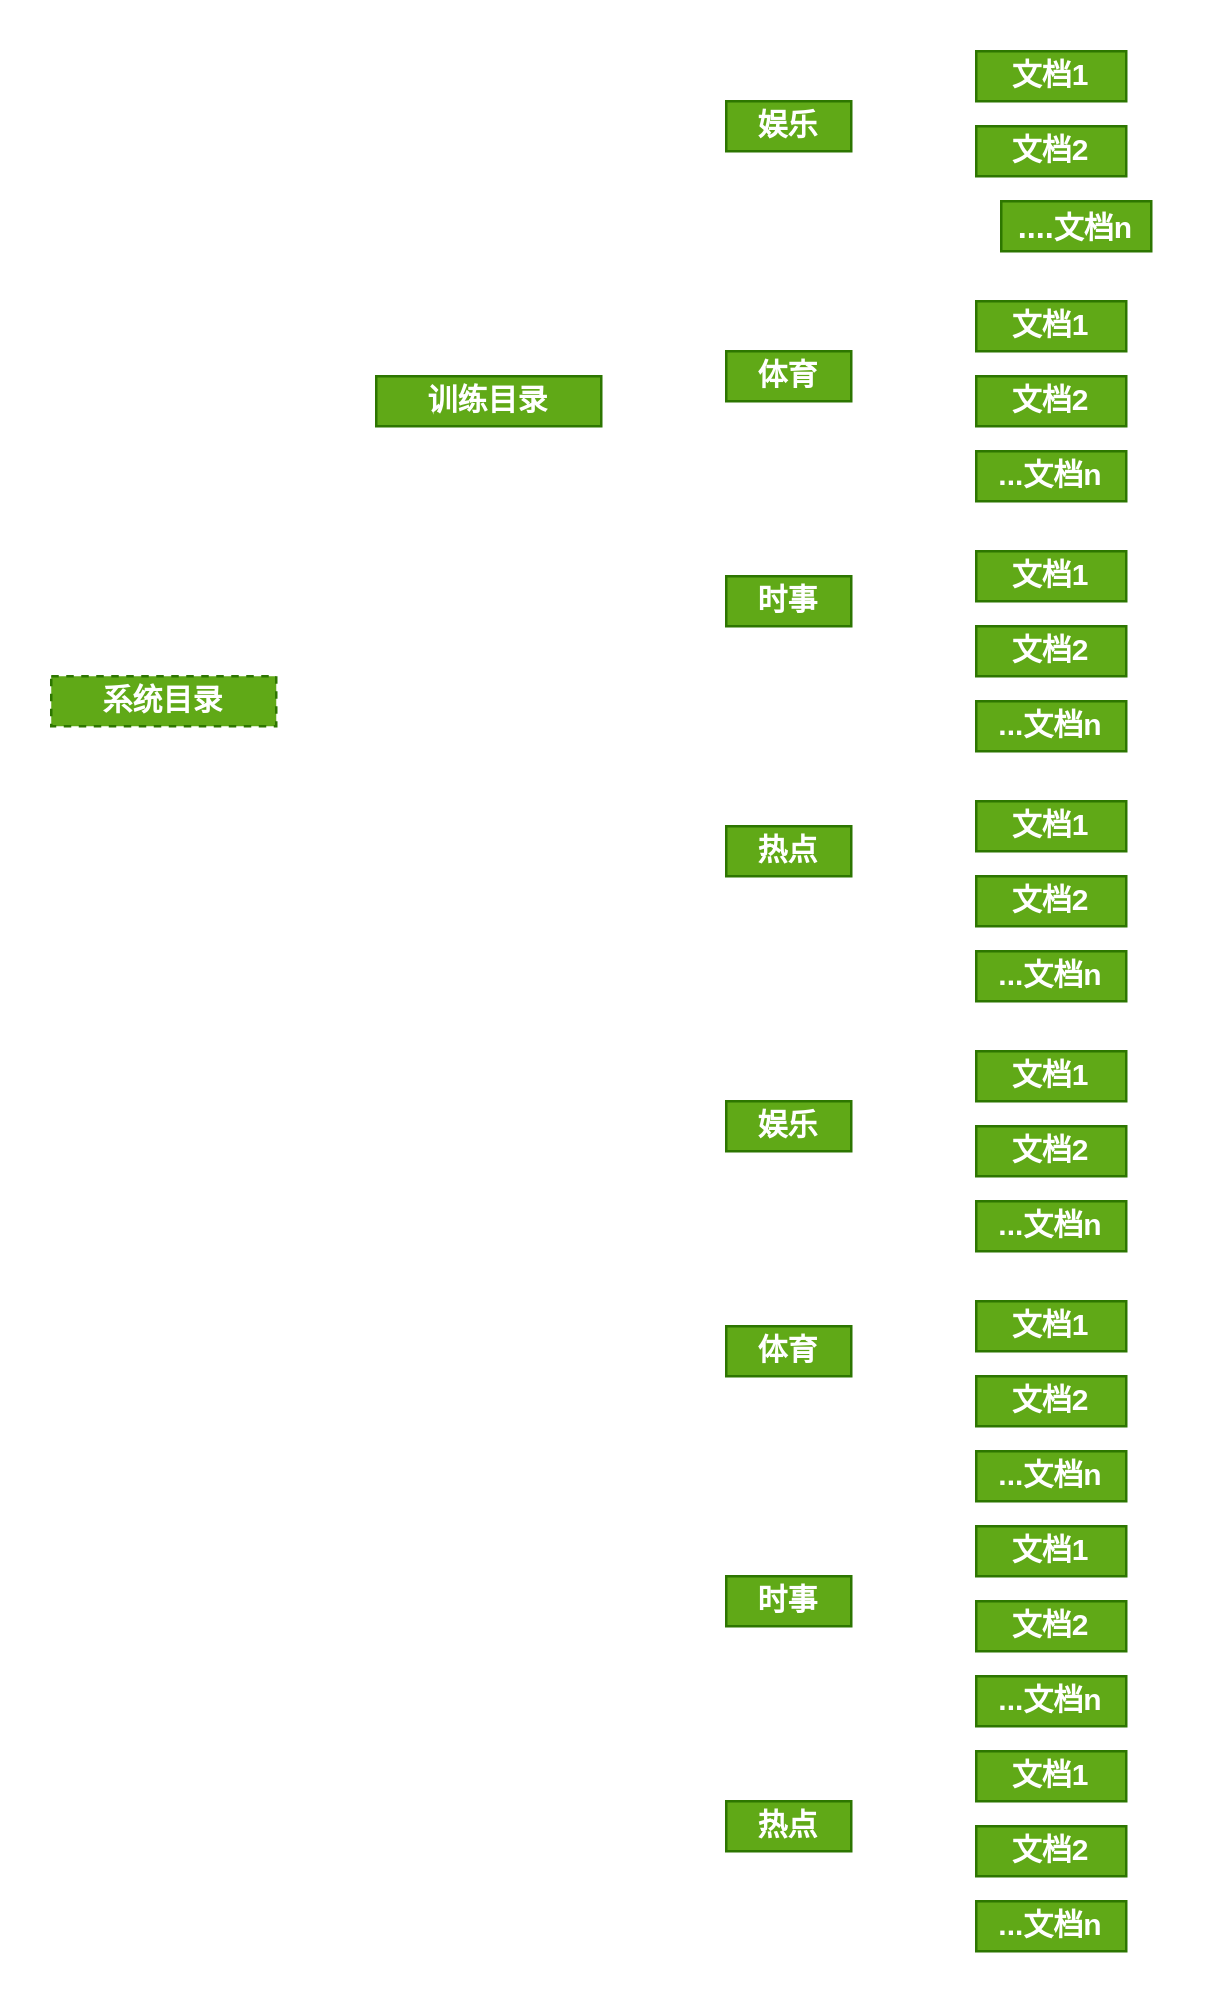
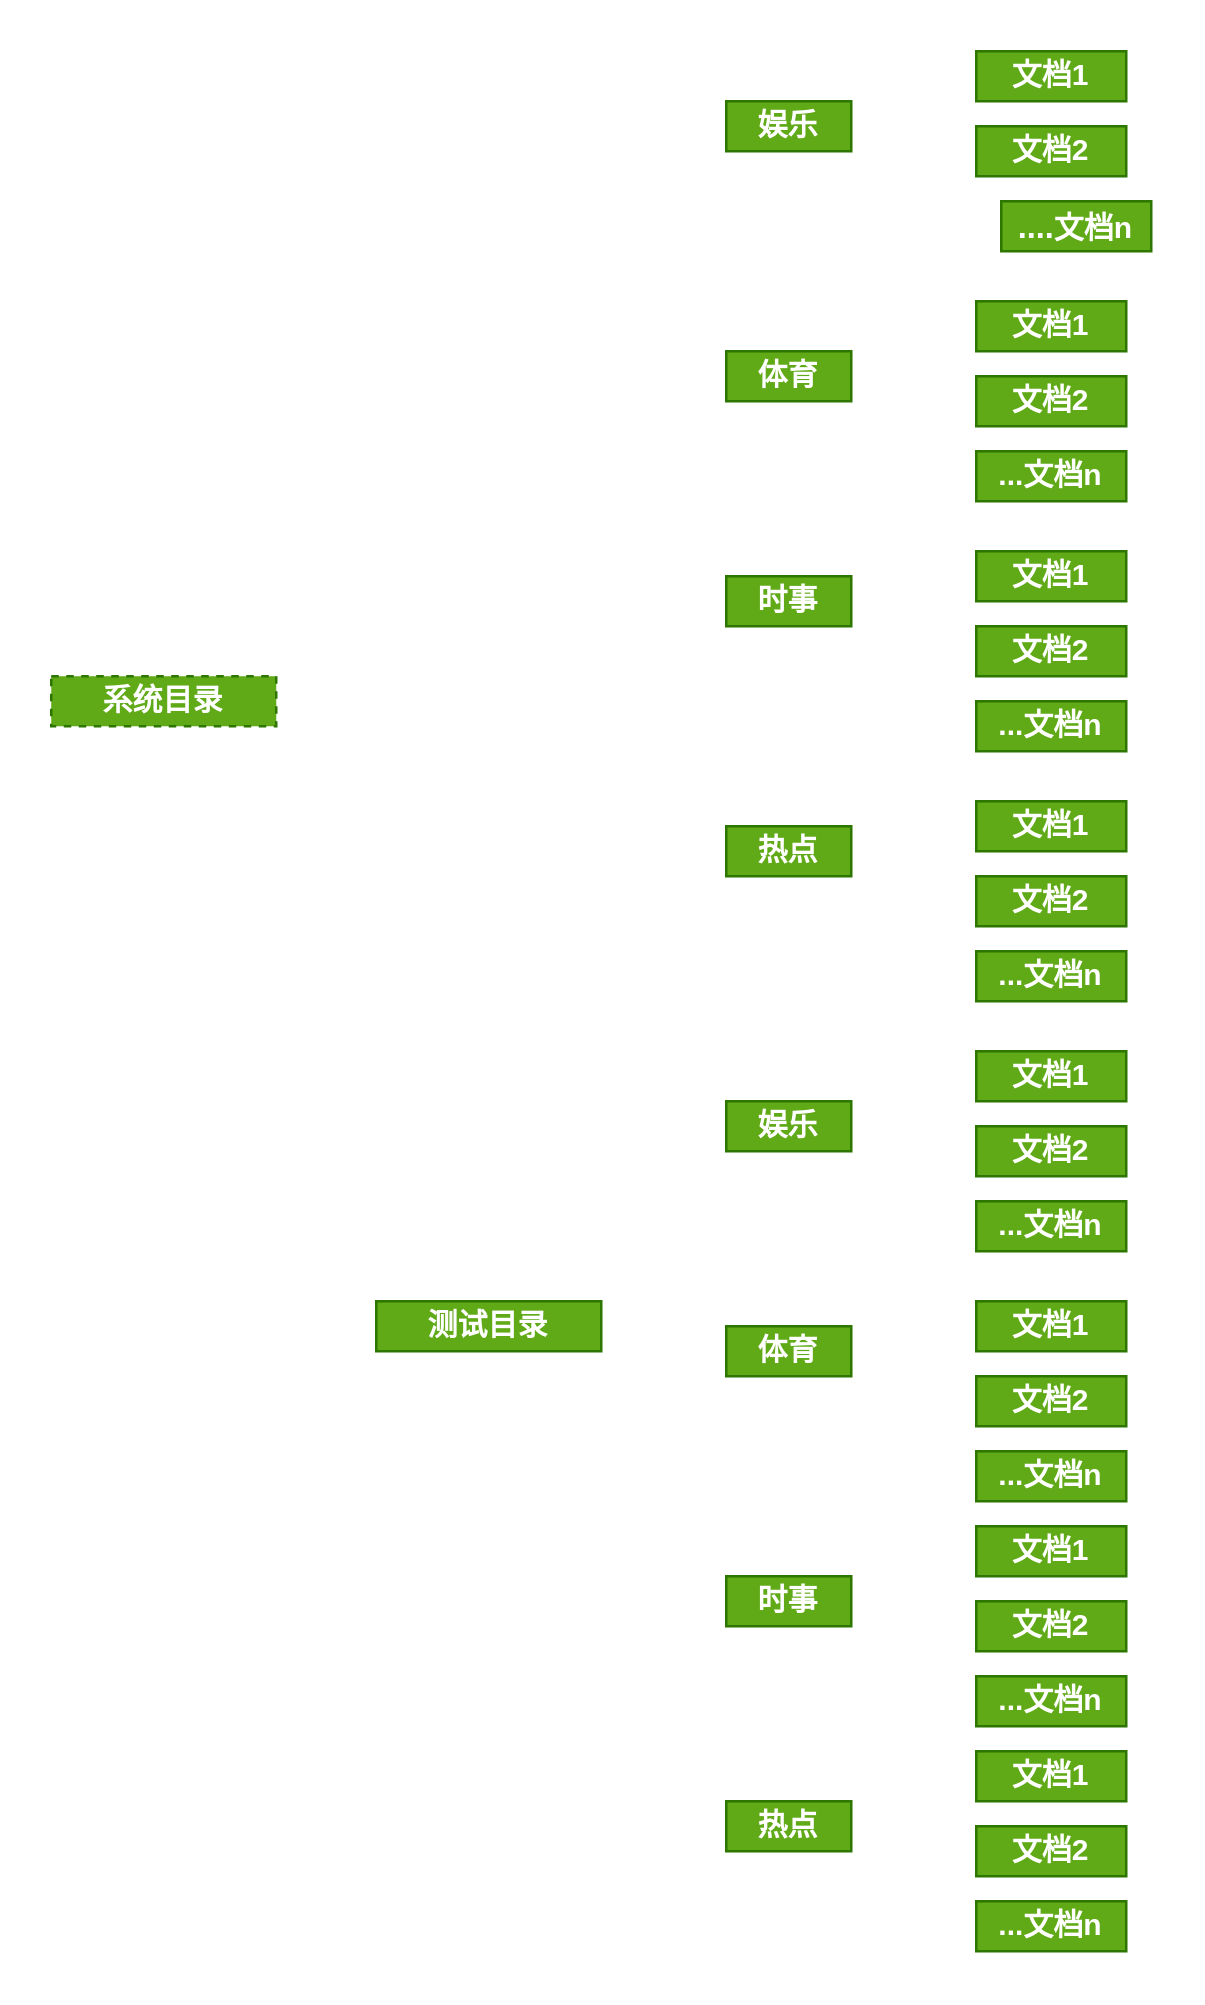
node "训练目录": removed
node "测试目录": added
